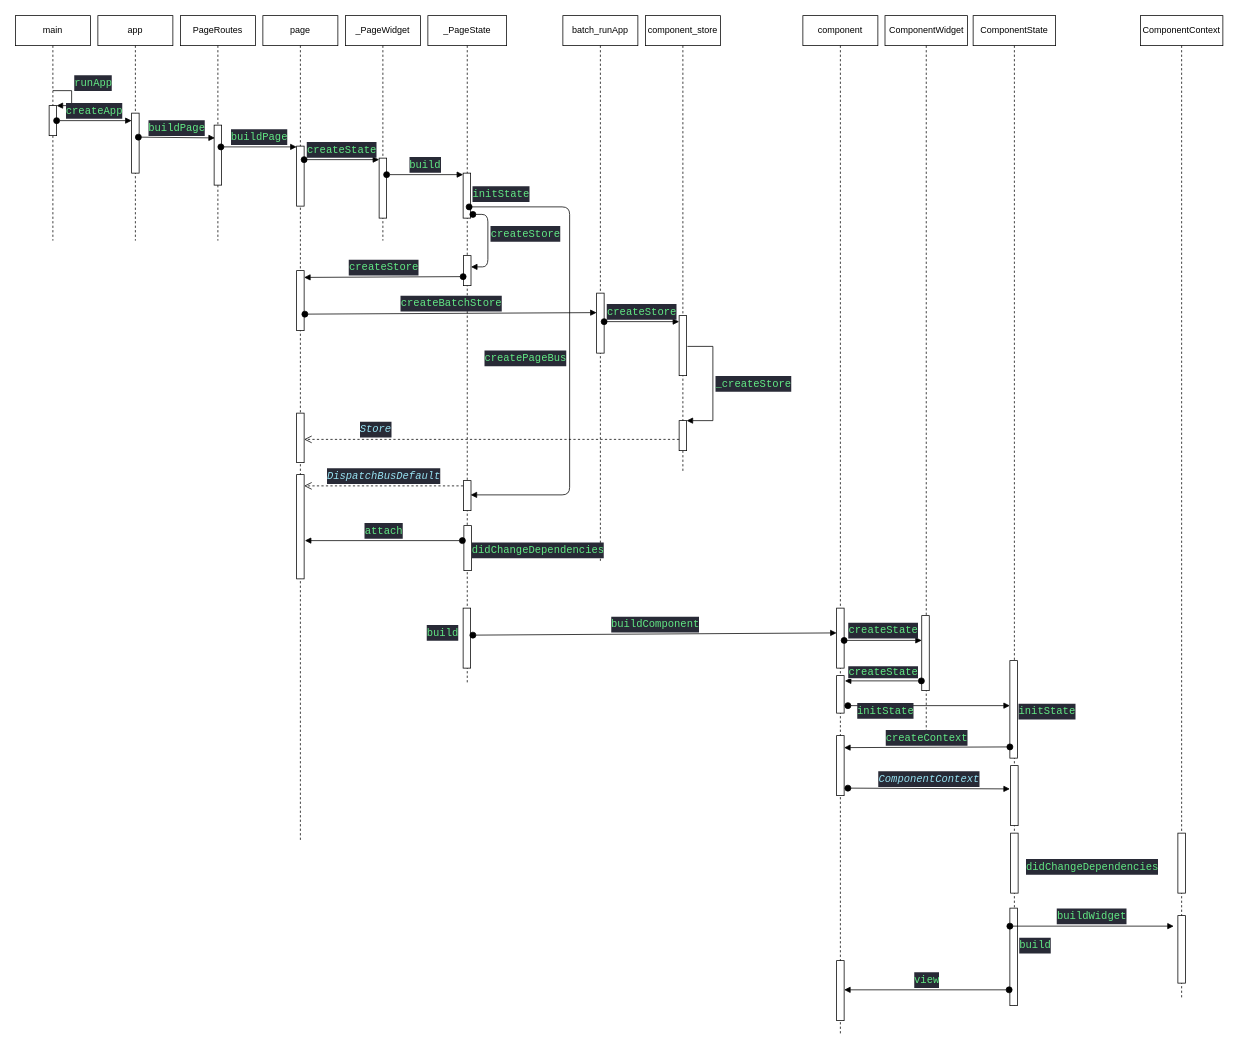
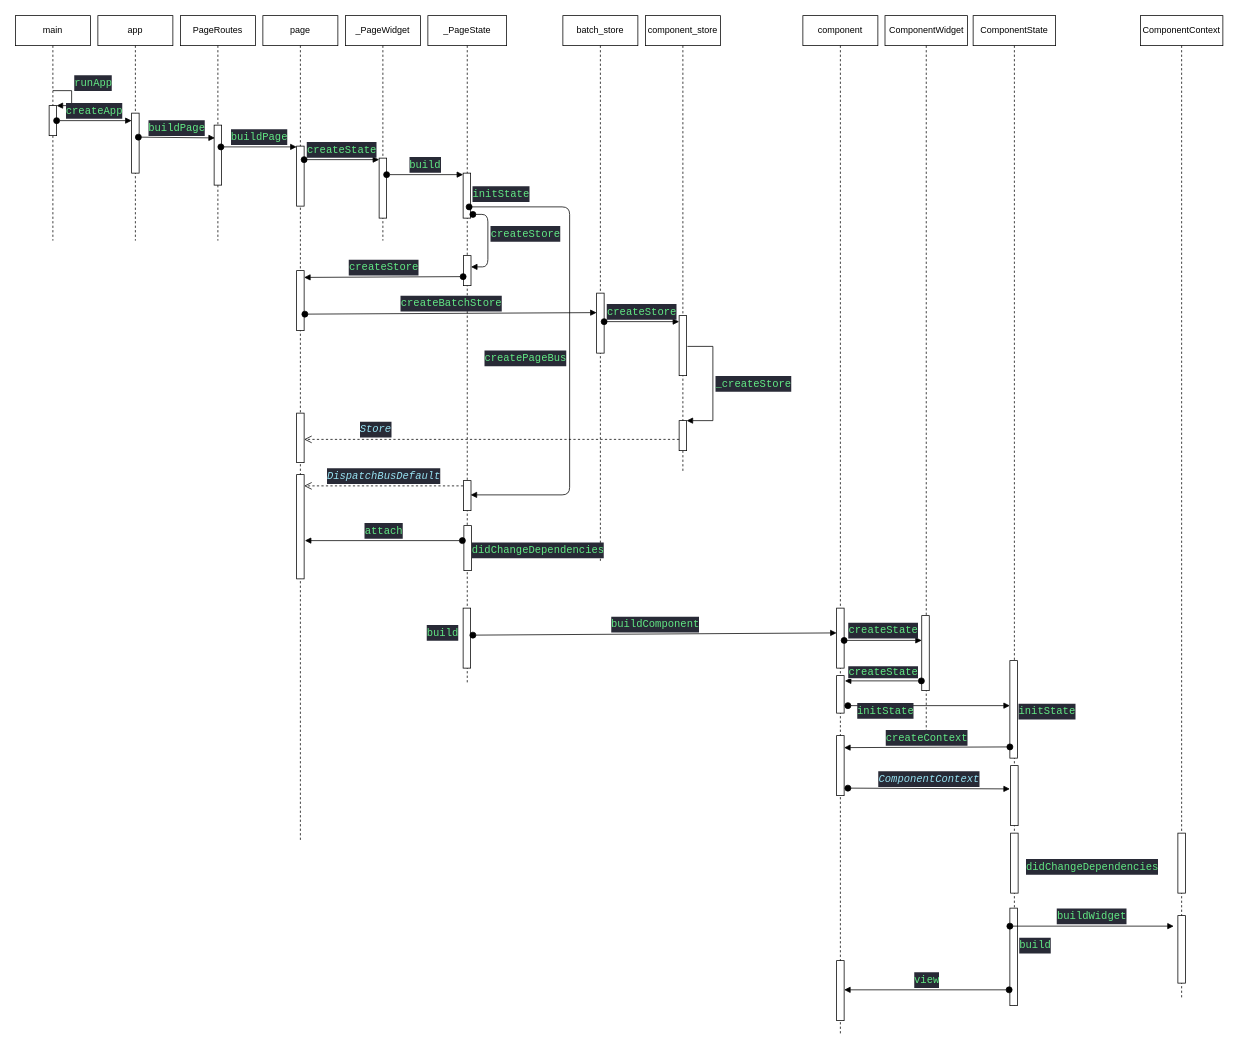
node "batch_runApp": label "batch_runApp" -> "batch_store"
